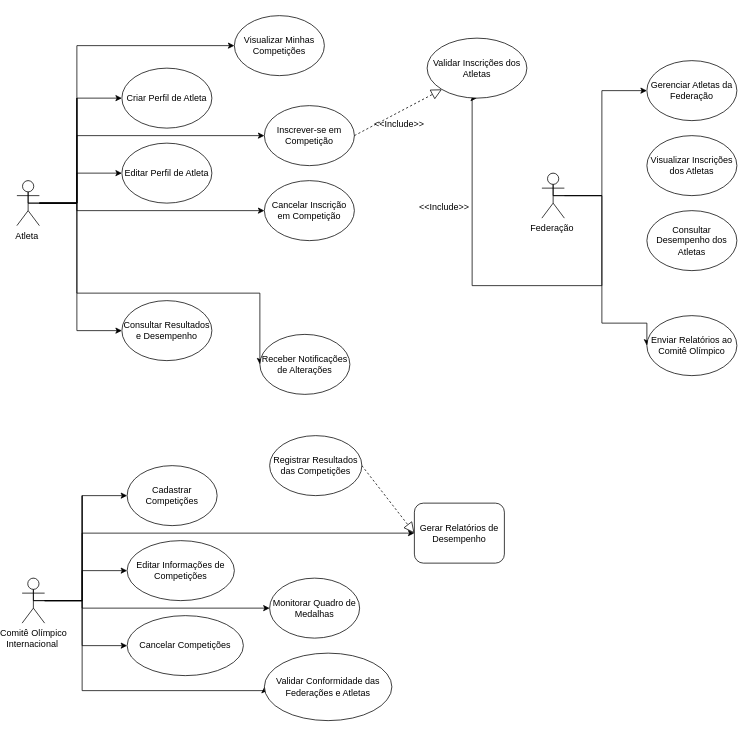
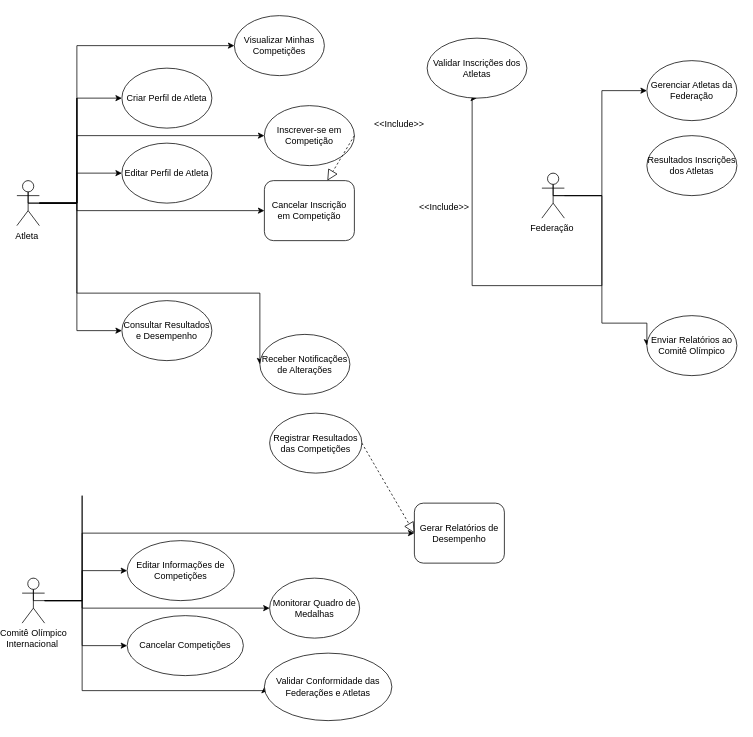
edge "Inscrever-se em Competição" -> "Validar Inscrições dos Atletas": now "Inscrever-se em Competição" -> "Cancelar Inscrição em Competição"
node "Visualizar Inscrições dos Atletas": label "Visualizar Inscrições dos Atletas" -> "Resultados Inscrições dos Atletas"
node "Cancelar Inscrição em Competição": shape ellipse -> rounded rectangle
node "Consultar Desempenho dos Atletas": removed
node "Registrar Resultados das Competições": moved (316, 465) -> (316, 443)
edge "Comitê Olímpico Internacional" -> "Cadastrar Competições": removed
node "Cadastrar Competições": removed
